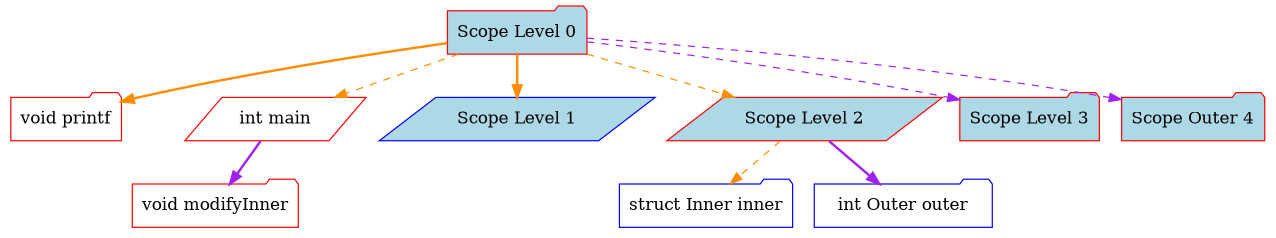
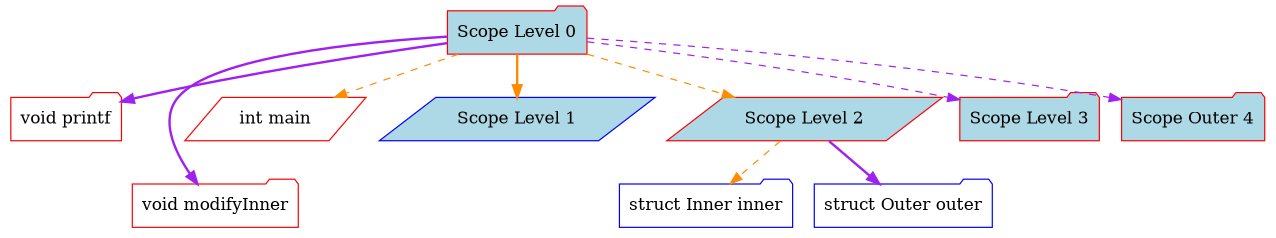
edge "Scope Level 0" -> "void printf": color darkorange -> purple
edge "int main" -> "void modifyInner": now "Scope Level 0" -> "void modifyInner"
node "int Outer outer": label "int Outer outer" -> "struct Outer outer"
